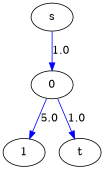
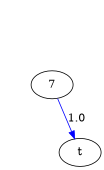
node "s": removed
node "0": label "0" -> "7"
node "1": removed
